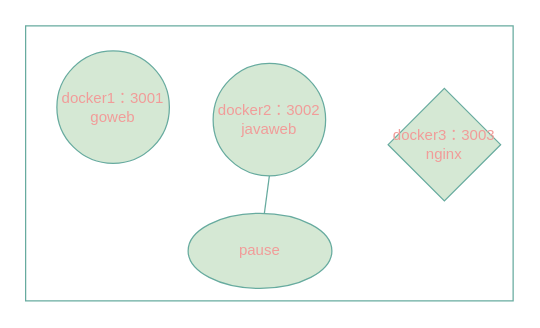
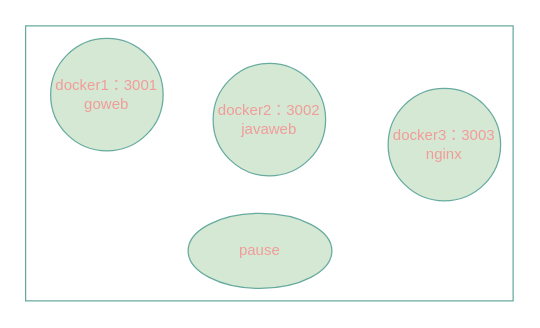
node "docker1：3001 goweb": moved (113, 107) -> (107, 94)
node "docker3：3003 nginx": shape diamond -> ellipse
edge "docker2：3002 javaweb" -- "pause": removed
